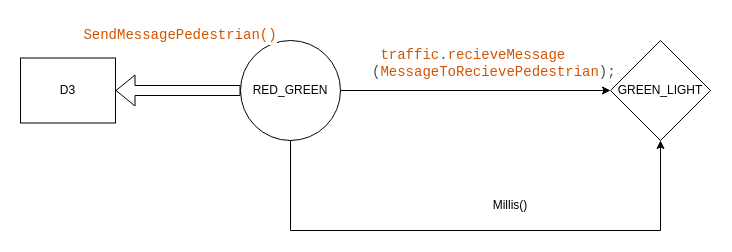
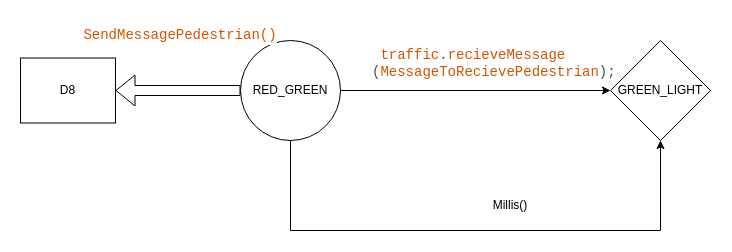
node "D3": label "D3" -> "D8"
